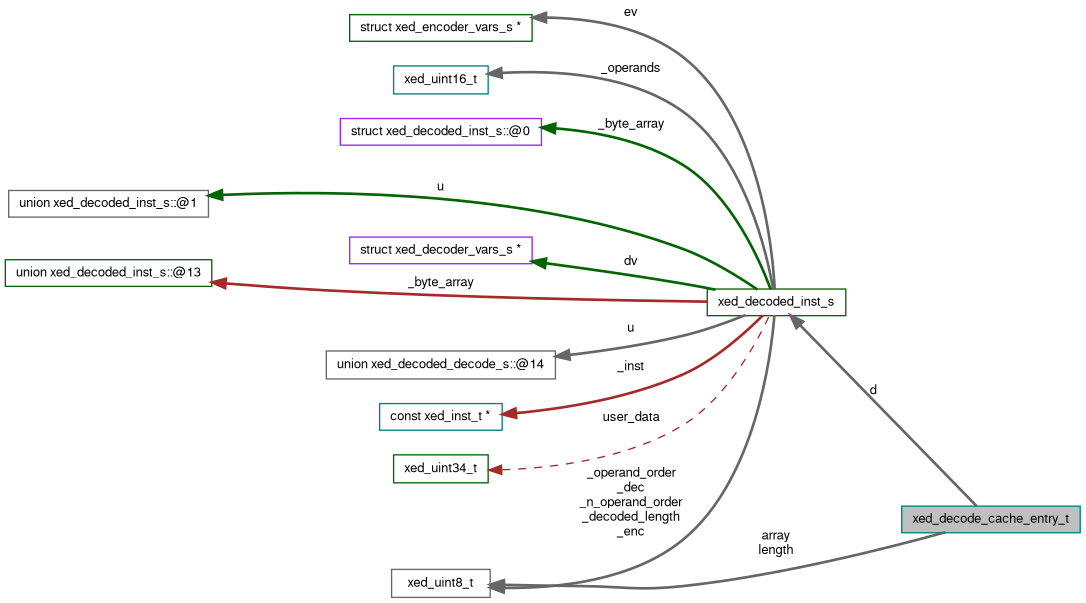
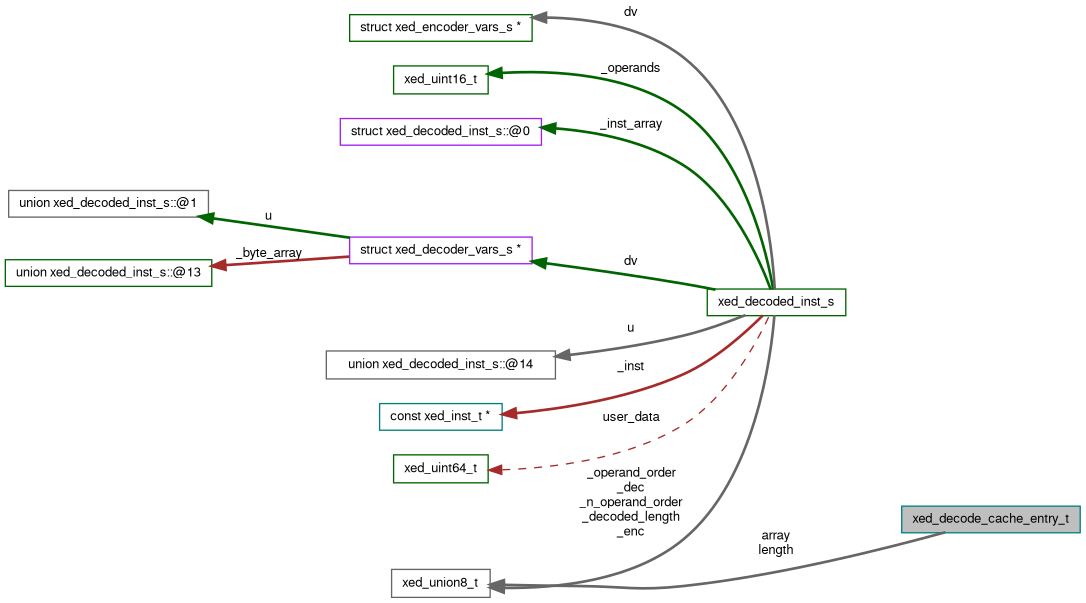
edge "xed_decoded_inst_s" -> "struct xed_encoder_vars_s *": label "ev" -> "dv"
node "xed_uint16_t": color teal -> darkgreen
edge "xed_decoded_inst_s" -> "xed_uint16_t": color gray40 -> darkgreen
edge "xed_decoded_inst_s" -> "struct xed_decoded_inst_s::@0": label "_byte_array" -> "_inst_array"
edge "xed_decoded_inst_s" -> "union xed_decoded_inst_s::@1": now "struct xed_decoder_vars_s *" -> "union xed_decoded_inst_s::@1"
edge "xed_decoded_inst_s" -> "union xed_decoded_inst_s::@13": now "struct xed_decoder_vars_s *" -> "union xed_decoded_inst_s::@13"
node "union xed_decoded_decode_s::@14": label "union xed_decoded_decode_s::@14" -> "union xed_decoded_inst_s::@14"
edge "xed_decode_cache_entry_t" -> "xed_decoded_inst_s": removed, label "d"
node "xed_uint34_t": label "xed_uint34_t" -> "xed_uint64_t"
node "xed_uint8_t": label "xed_uint8_t" -> "xed_union8_t"
